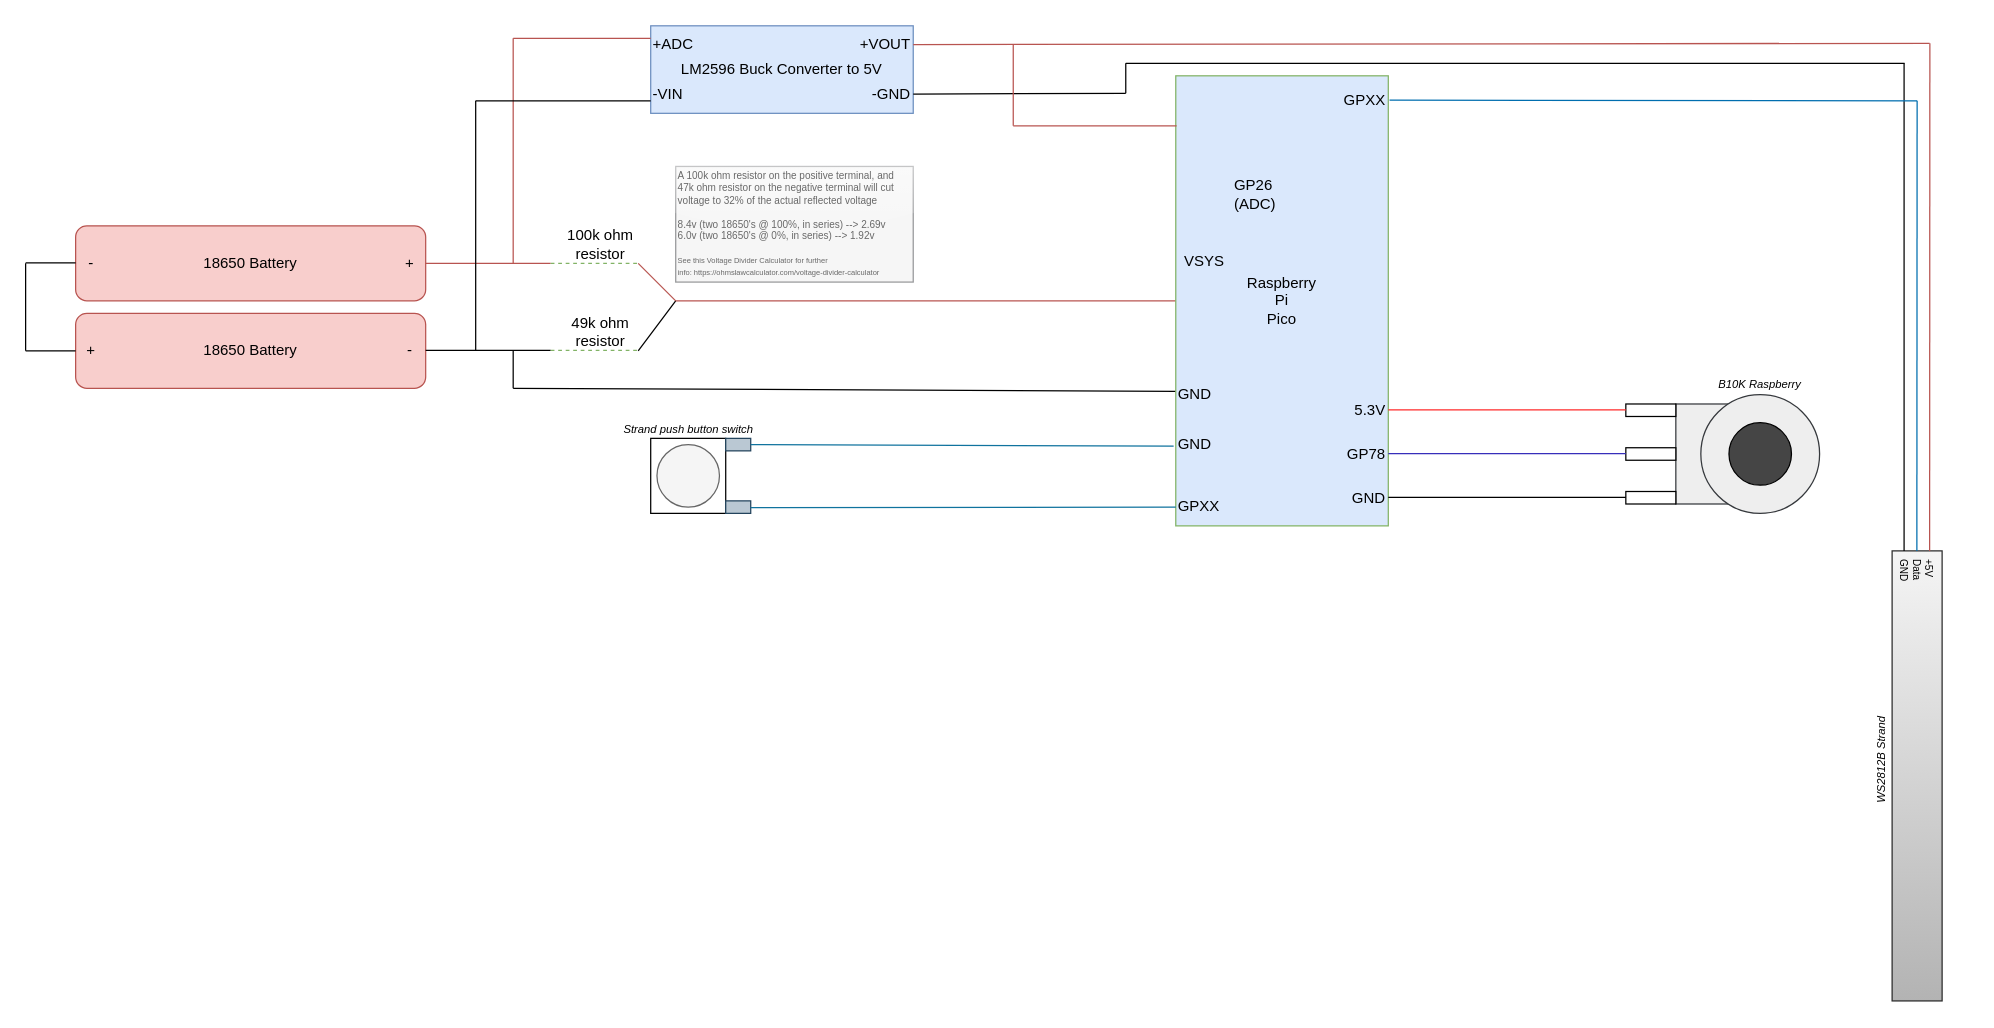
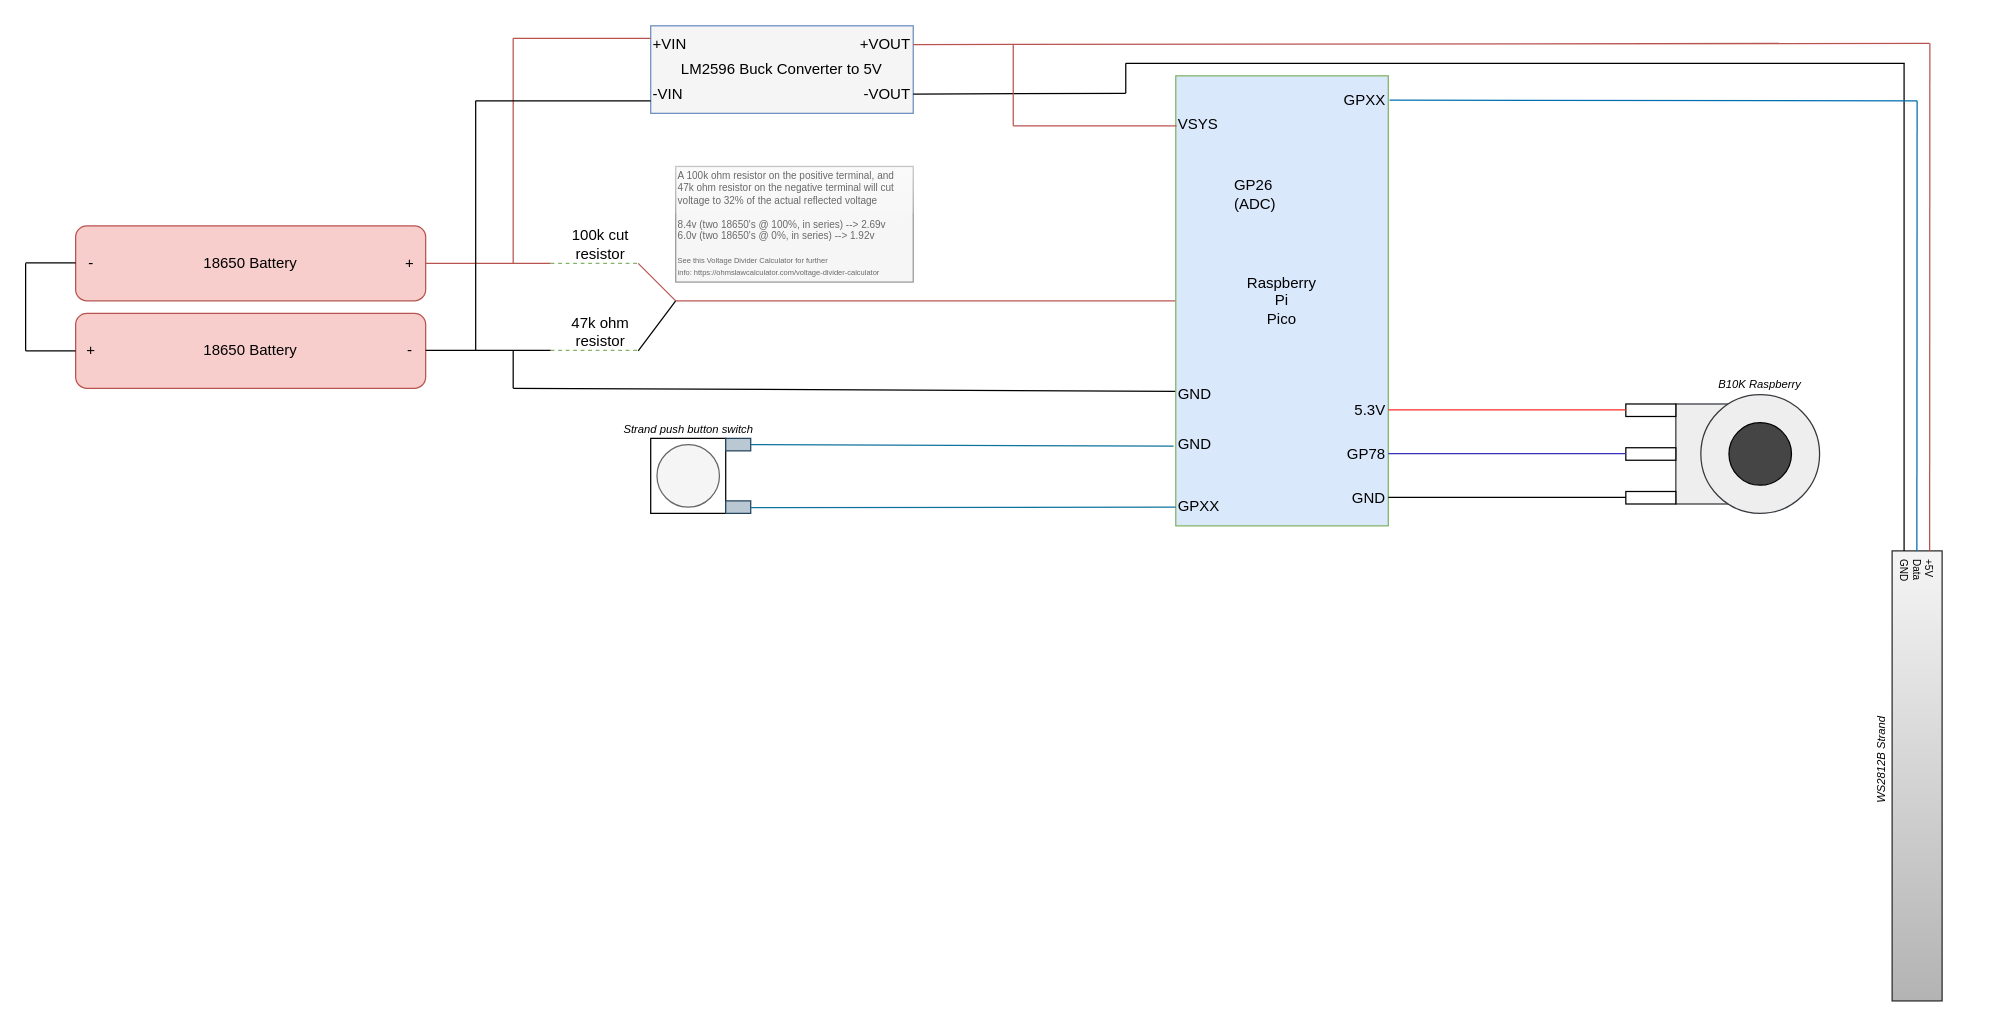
node "+ADC": label "+ADC" -> "+VIN"
node "LM2596 Buck Converter to 5V": fillcolor #dae8fc -> #f5f5f5
node "-GND": label "-GND" -> "-VOUT"
node "100k ohm resistor": label "100k ohm resistor" -> "100k cut resistor"
node "VSYS": moved (1219, 262) -> (1213, 124)
node "49k ohm resistor": label "49k ohm resistor" -> "47k ohm resistor"
